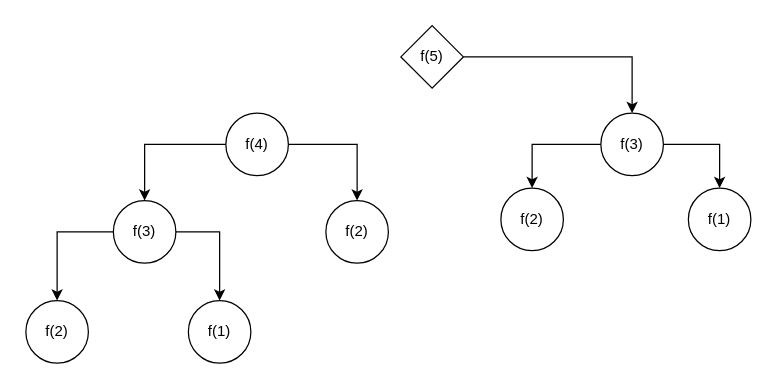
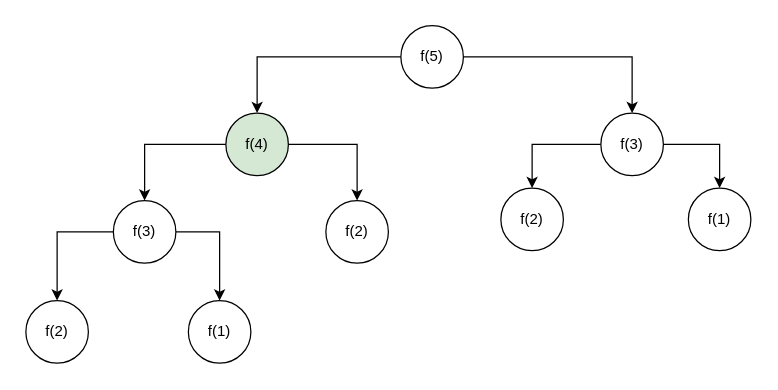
edge "f(5)" -> "f(4)": added
node "f(5)": shape diamond -> ellipse
node "f(4)": fillcolor #ffffff -> #d5e8d4
